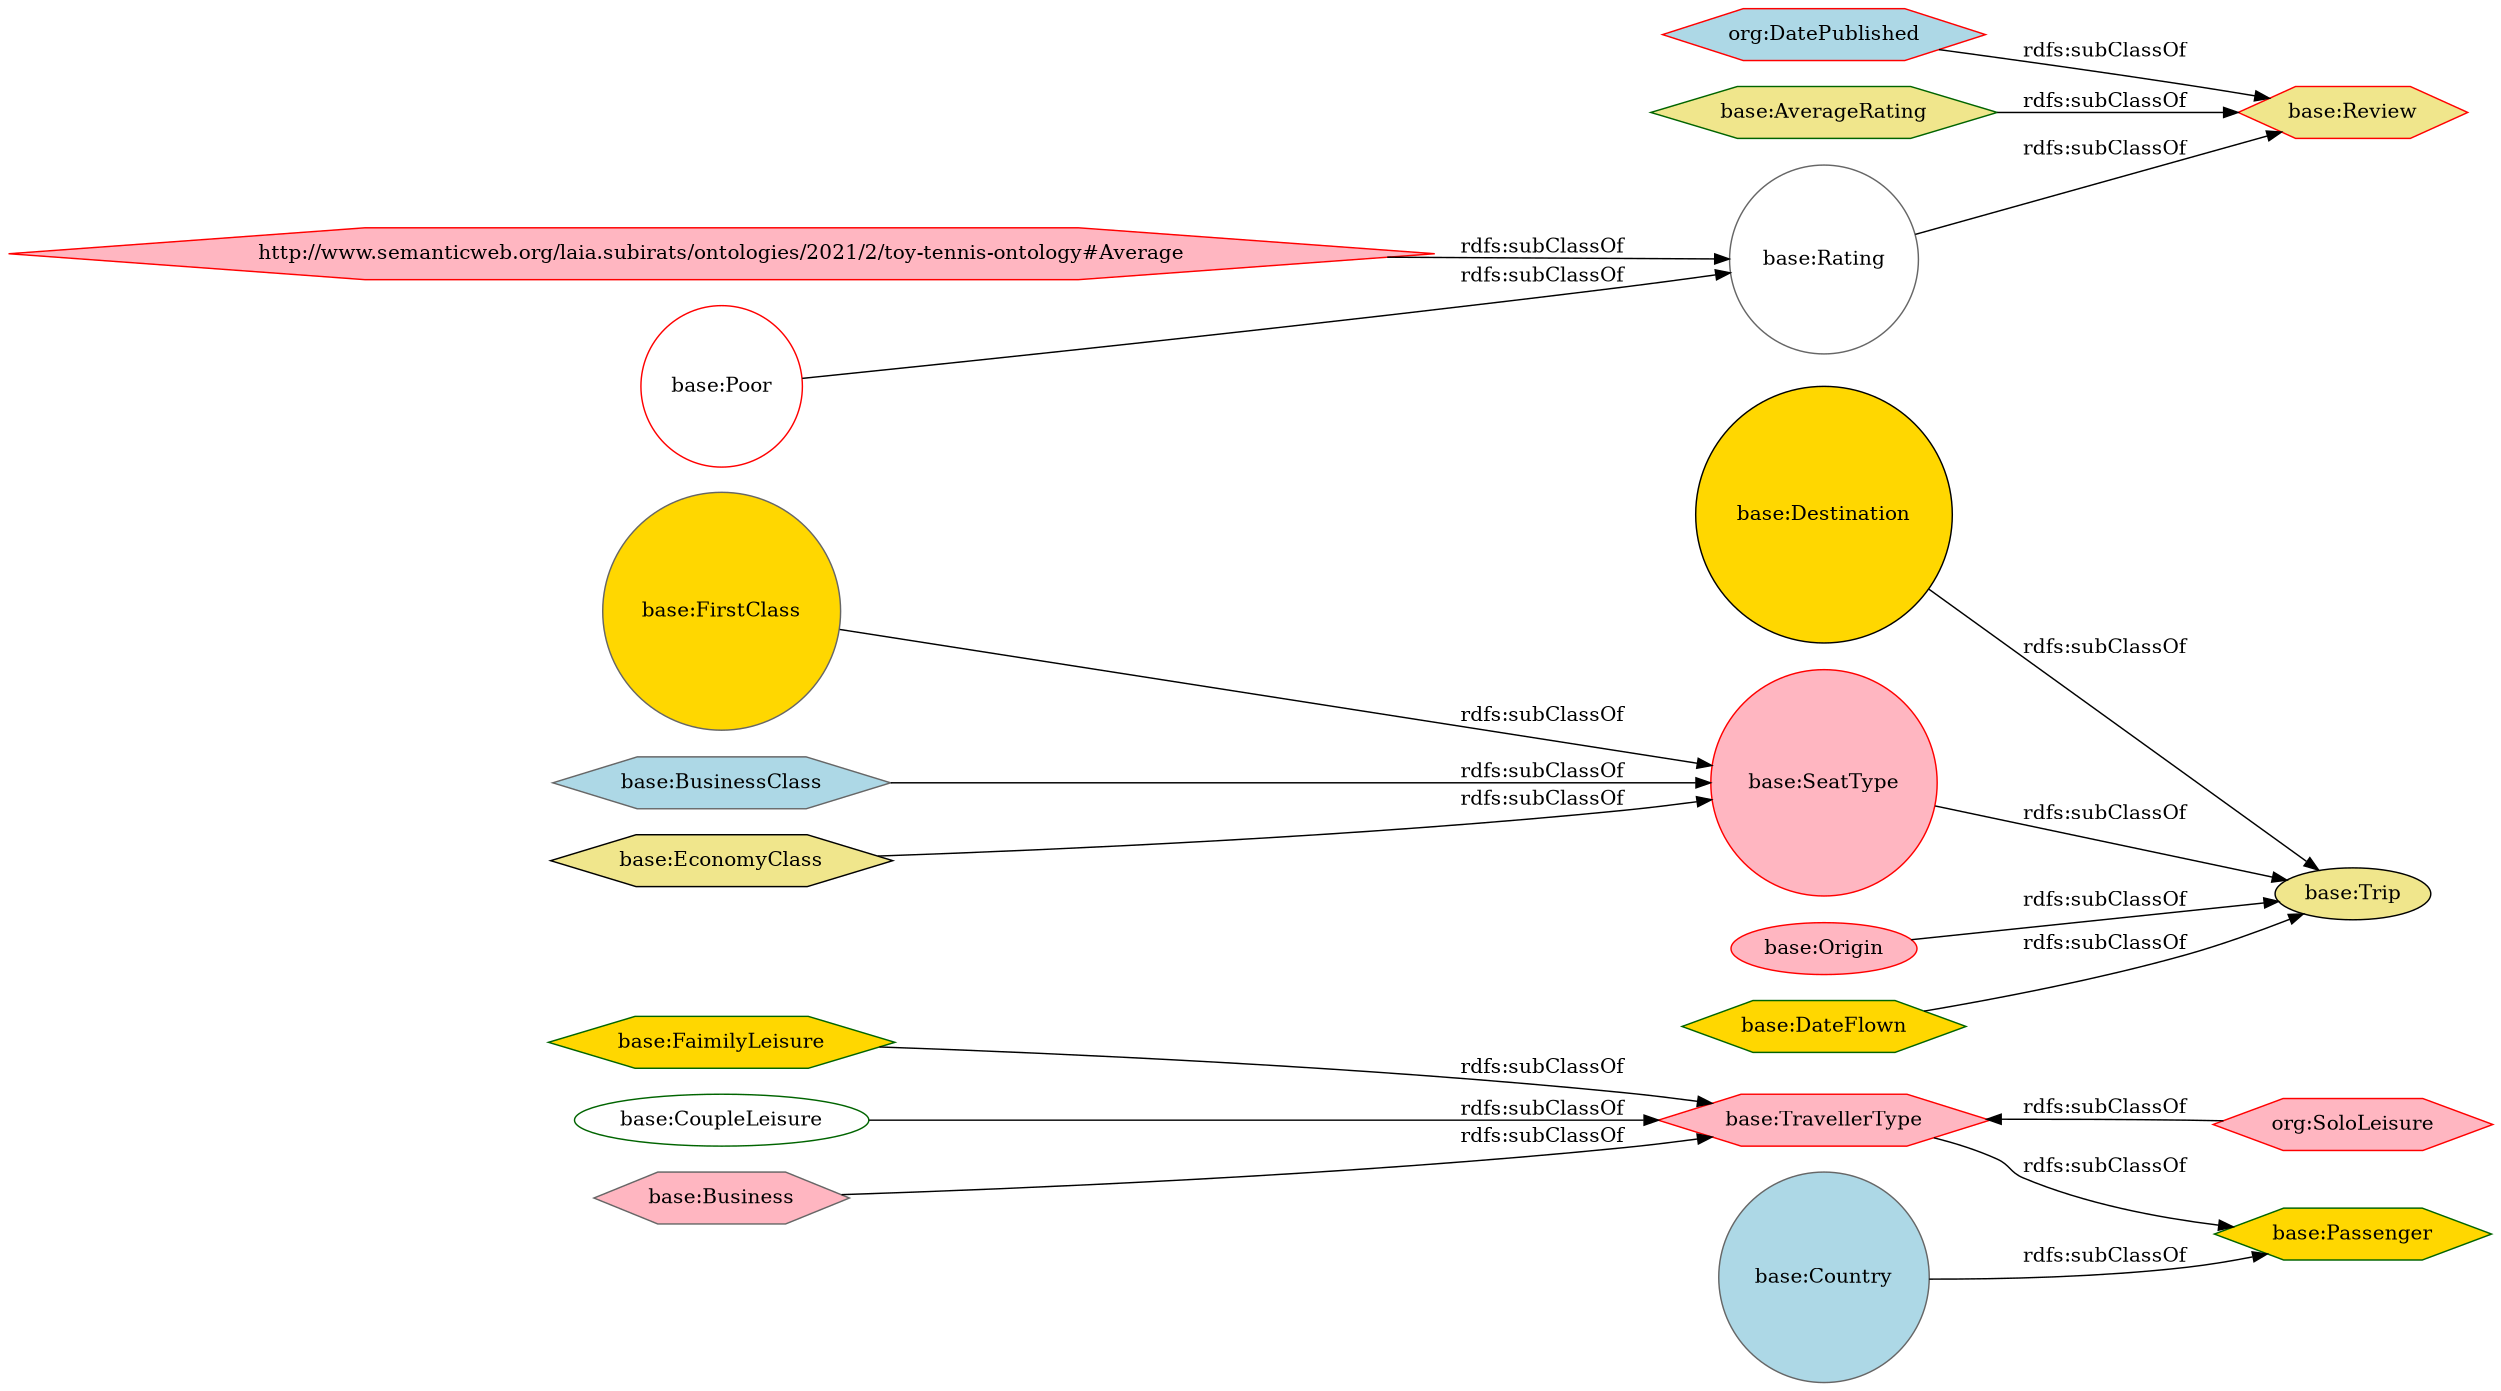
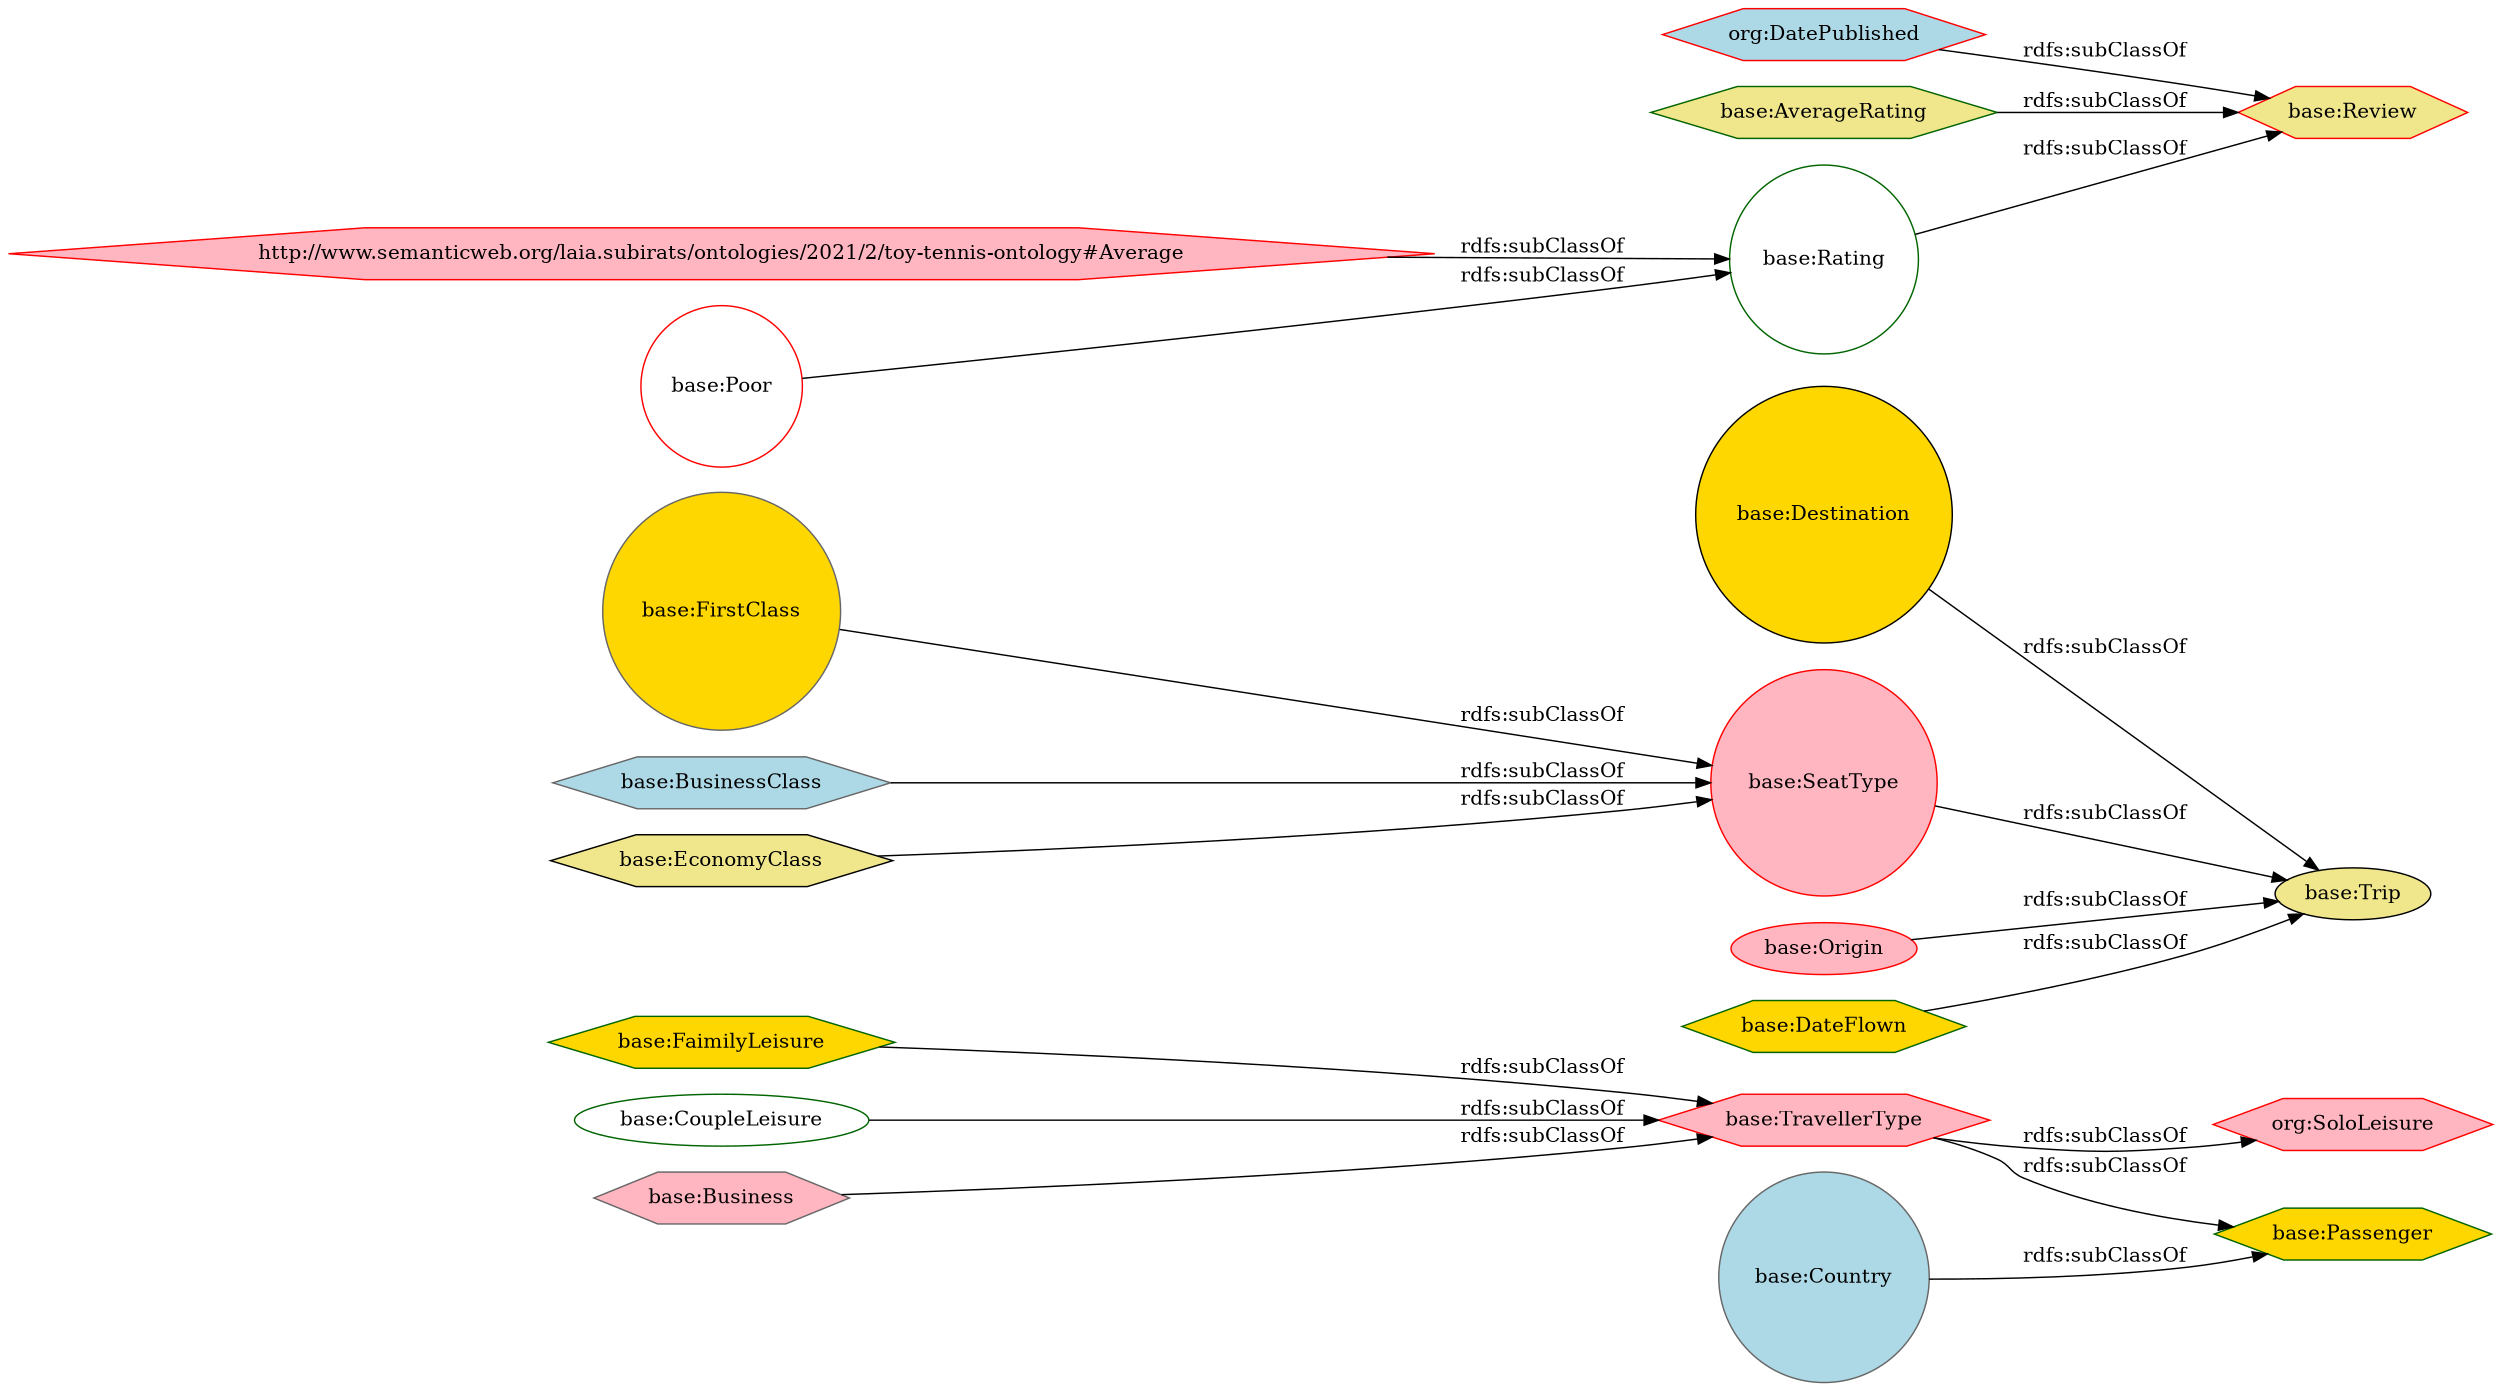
node "base:Rating": color gray40 -> darkgreen
edge "org:SoloLeisure" -> "base:TravellerType": reversed
